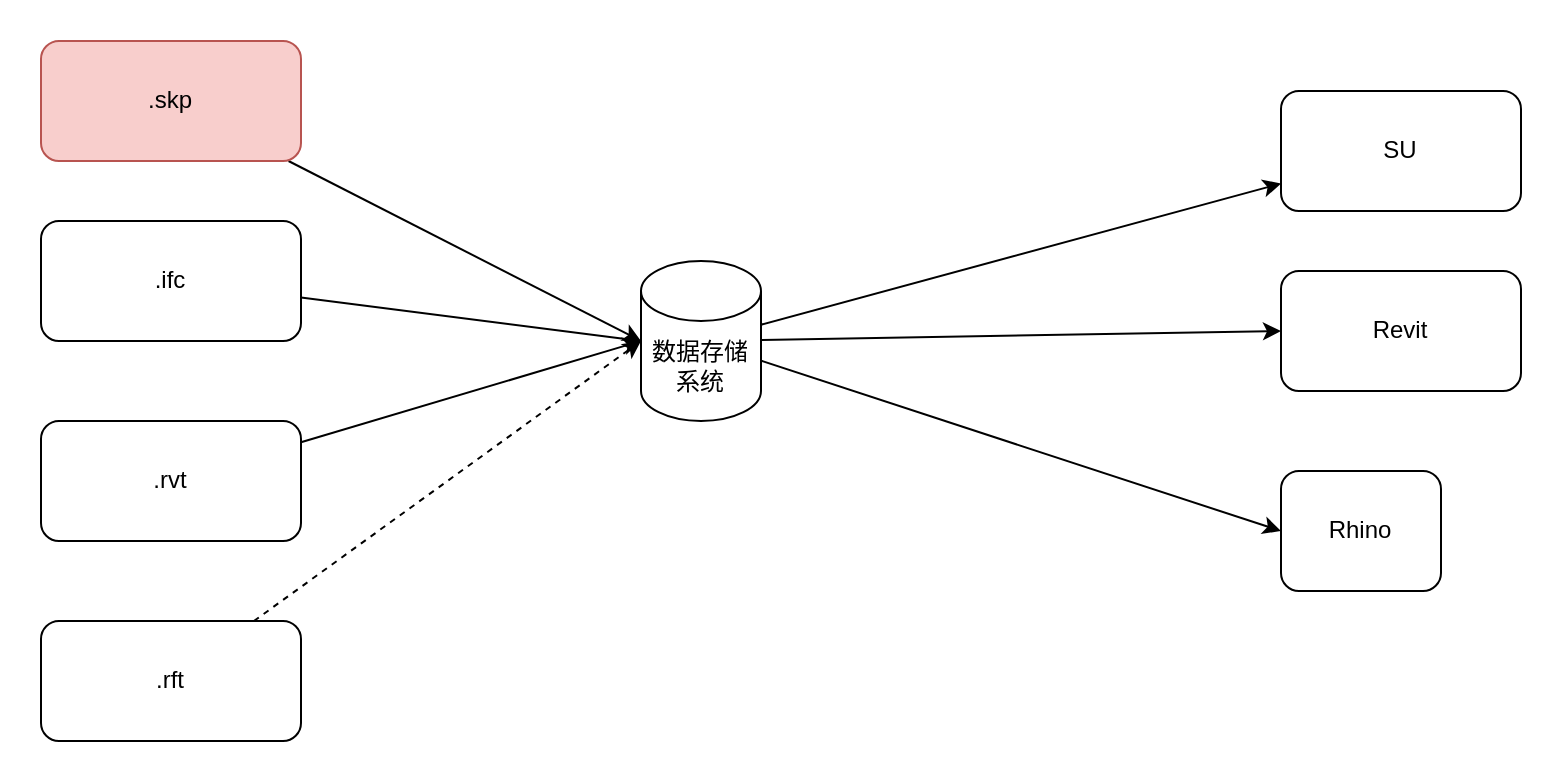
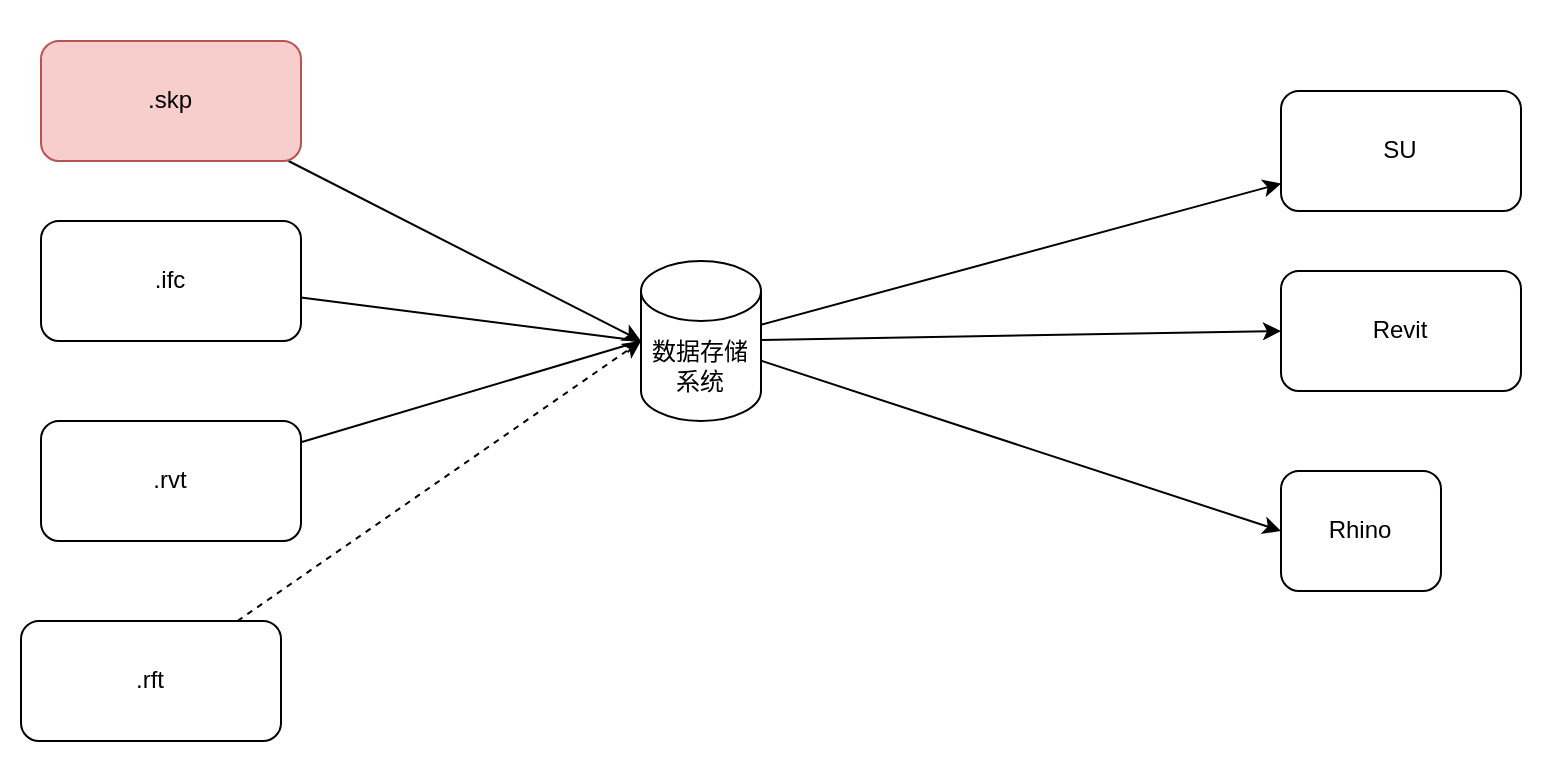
edge ".rvt" -> "数据存储系统": arrowhead classic -> open
node ".rft": moved (171, 681) -> (151, 681)
